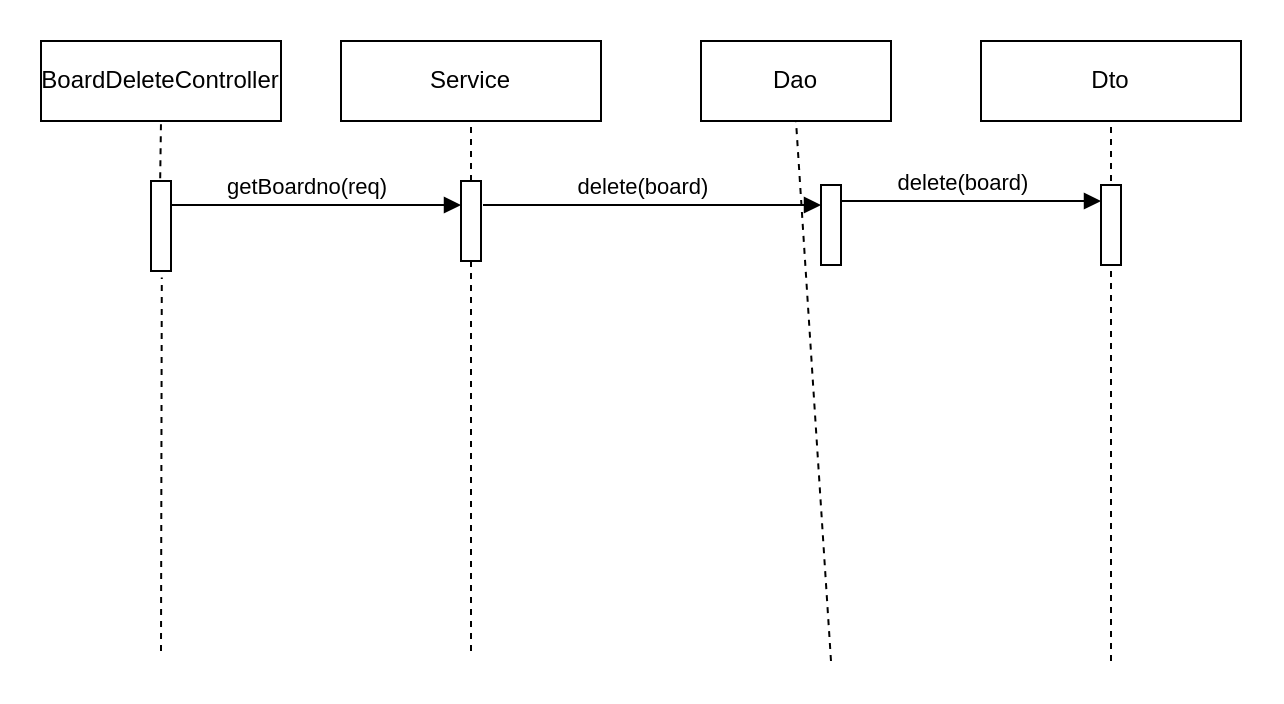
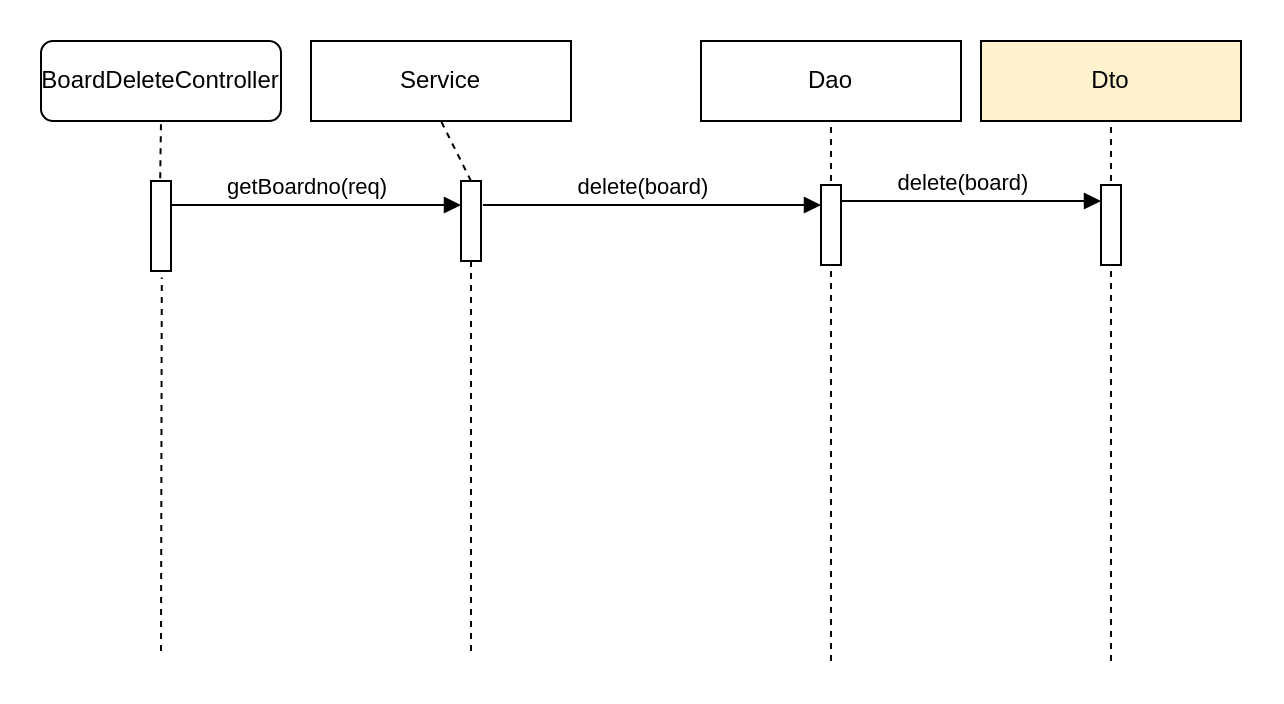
node "BoardDeleteController": shape rectangle -> rounded rectangle
node "Service": moved (471, 81) -> (441, 81)
node "Dao": size 190x80 -> 260x80
node "Dto": fillcolor #ffffff -> #fff2cc
